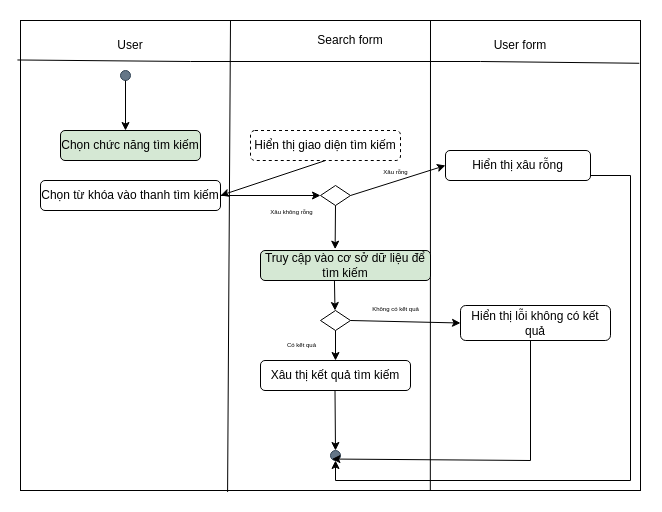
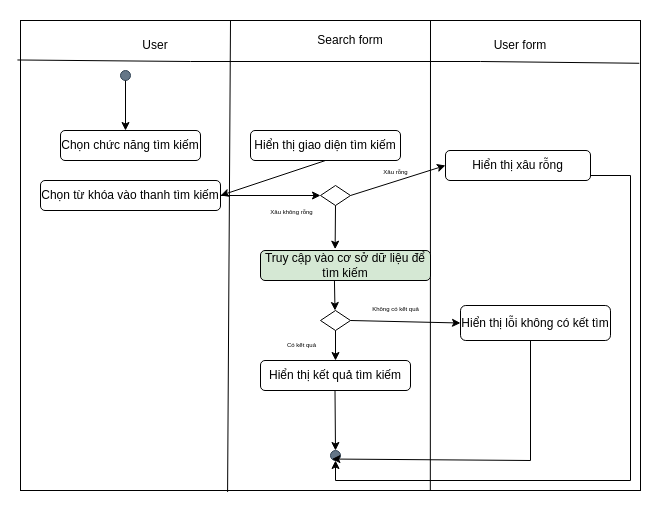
node "User": moved (131, 46) -> (156, 46)
node "Chọn chức năng tìm kiếm": fillcolor #d5e8d4 -> #ffffff
node "Hiển thị giao diện tìm kiếm": style dashed -> solid
node "Hiển thị lỗi không có kết quả": label "Hiển thị lỗi không có kết quả" -> "Hiển thị lỗi không có kết tìm"
node "Xâu thị kết quả tìm kiếm": label "Xâu thị kết quả tìm kiếm" -> "Hiển thị kết quả tìm kiếm"
